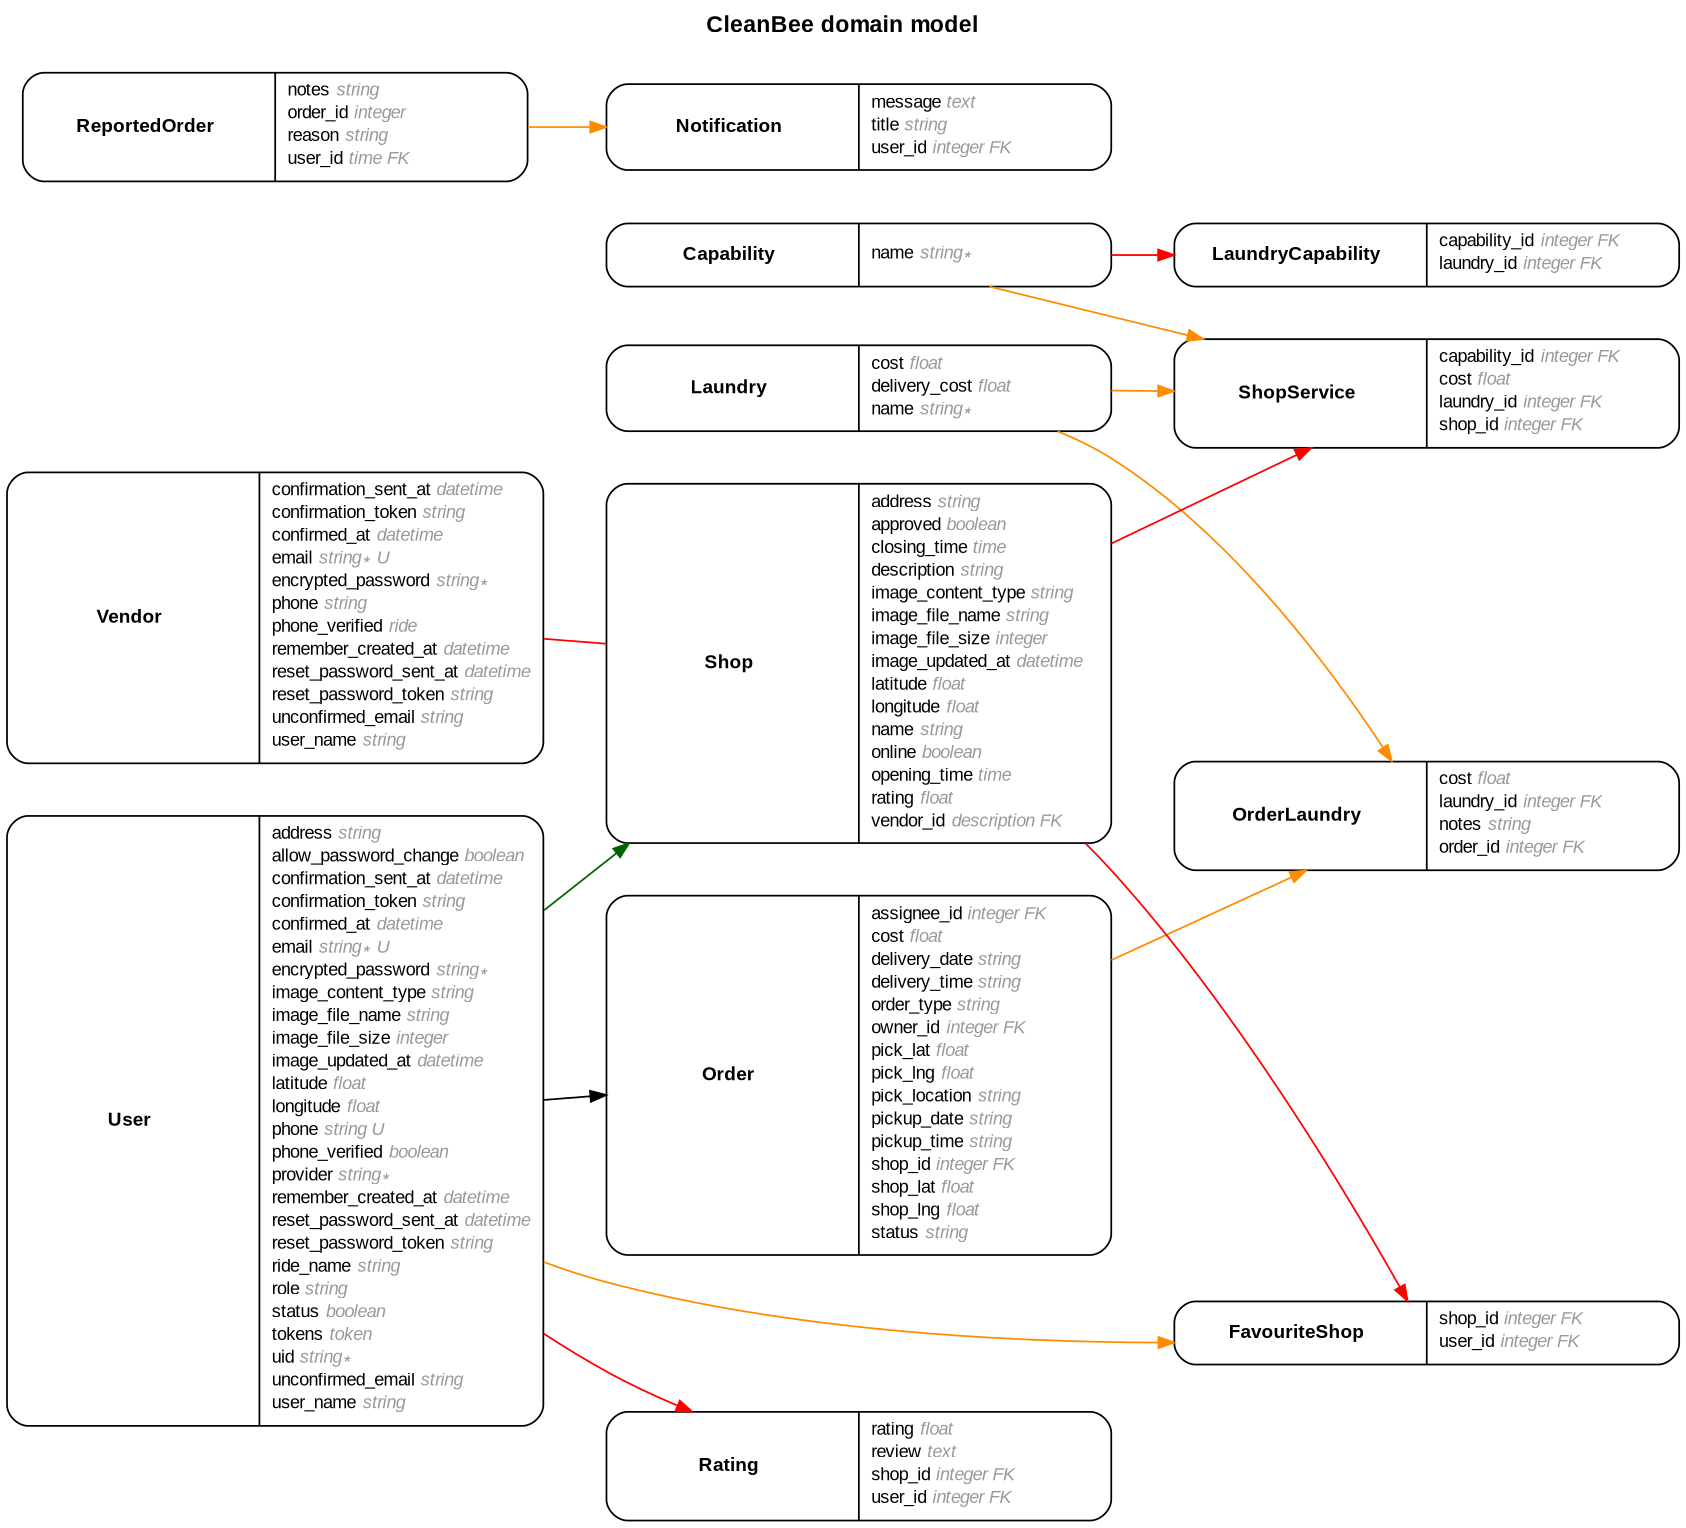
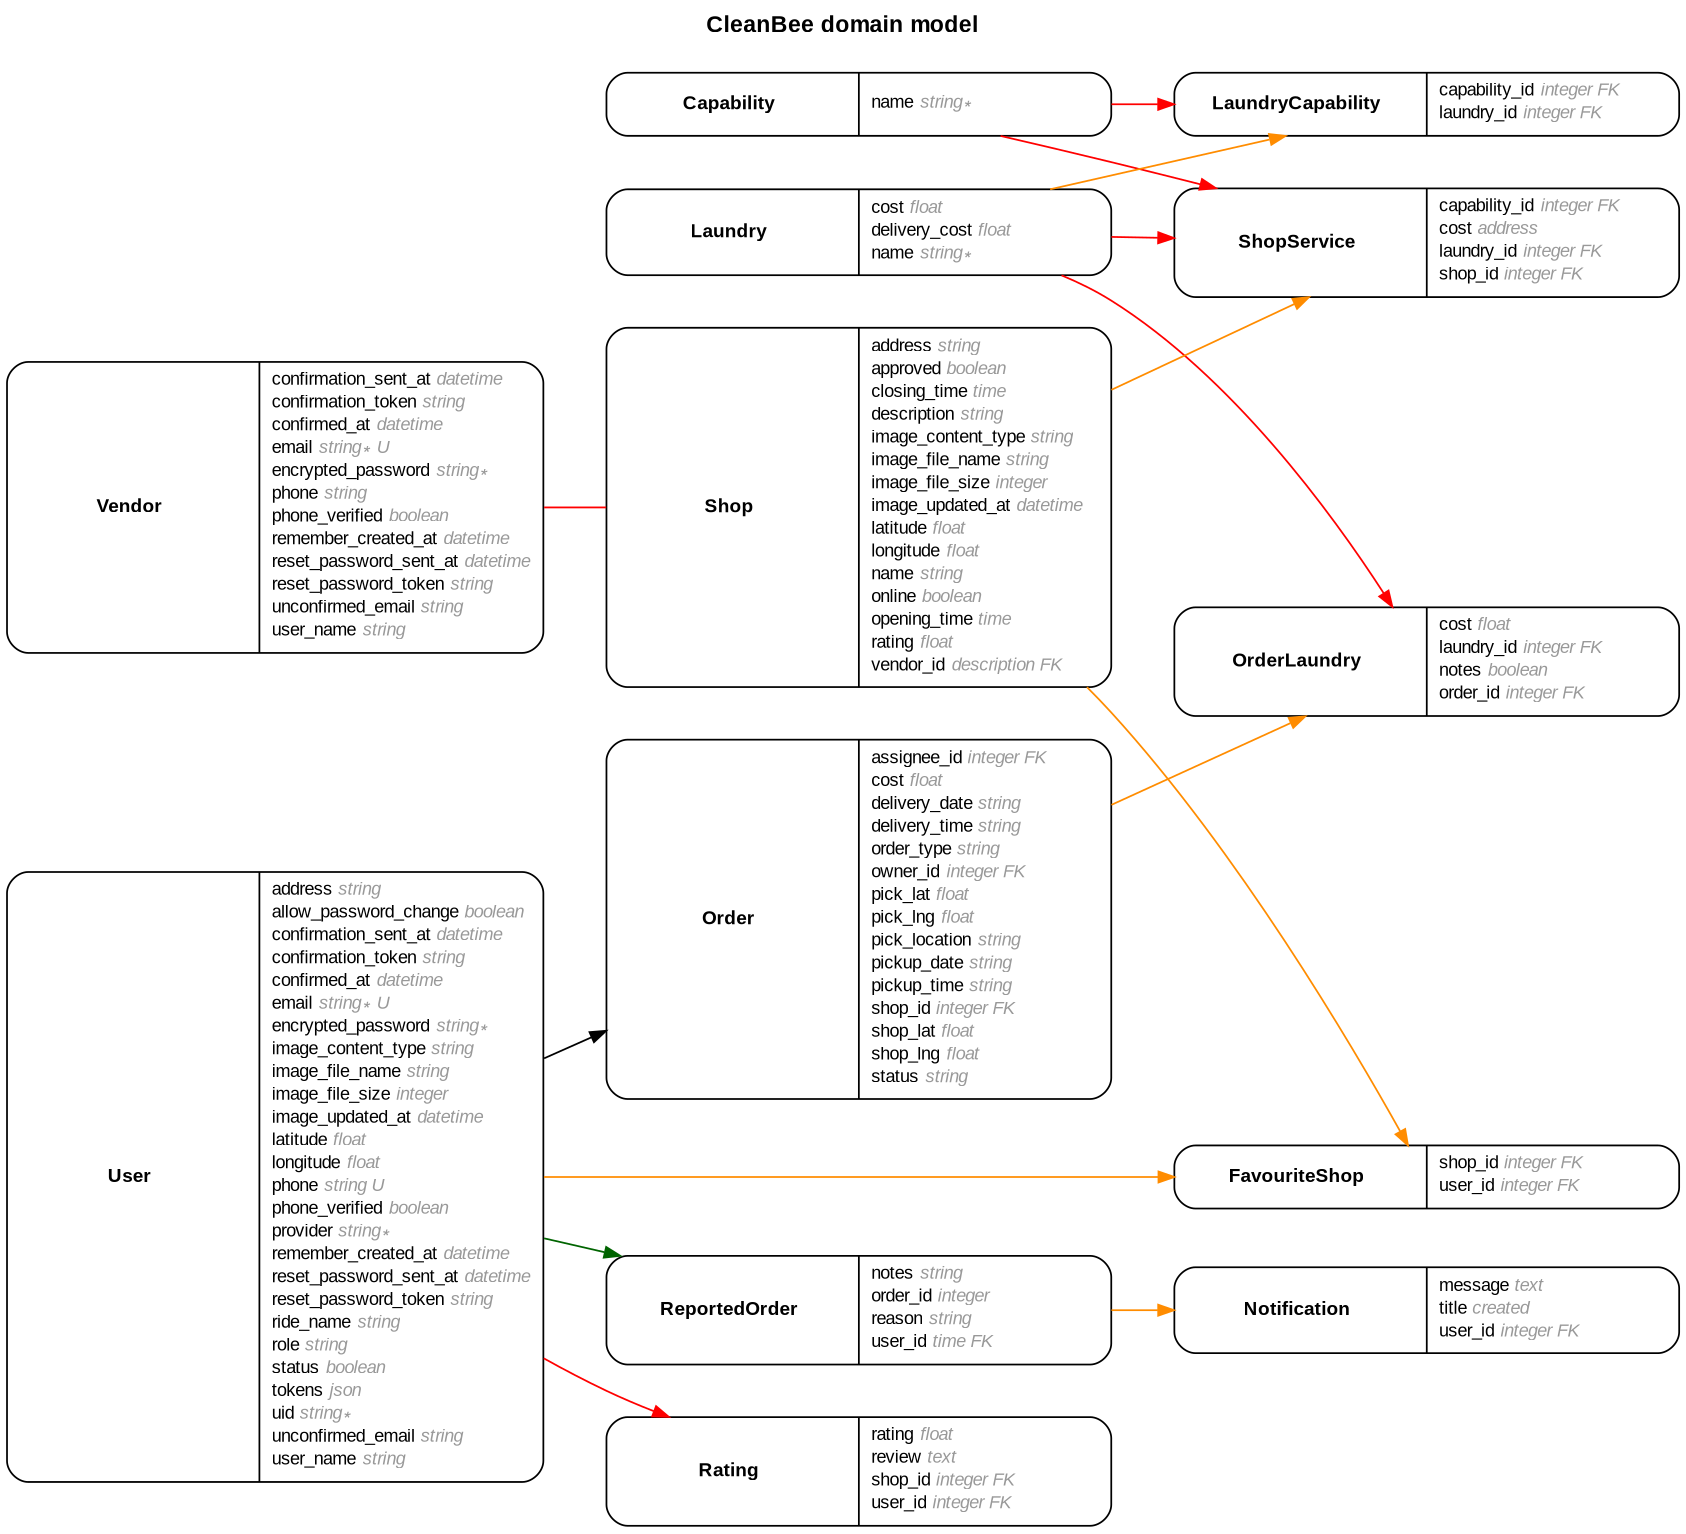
node "Notification": text "string" -> "created"
edge "LaundryCapability" -- "Laundry": added
edge "Capability" -- "ShopService": color darkorange -> red
node "ShopService": text "float" -> "address"
edge "Laundry" -- "ShopService": color darkorange -> red
edge "ShopService" -- "Shop": color red -> darkorange
edge "Laundry" -- "OrderLaundry": color darkorange -> red
node "Vendor": text "ride" -> "boolean"
node "OrderLaundry": text "string" -> "boolean"
edge "Shop" -- "User": now "ReportedOrder" -- "User"
edge "Shop" -- "FavouriteShop": color red -> darkorange
node "User": text "token" -> "json"
